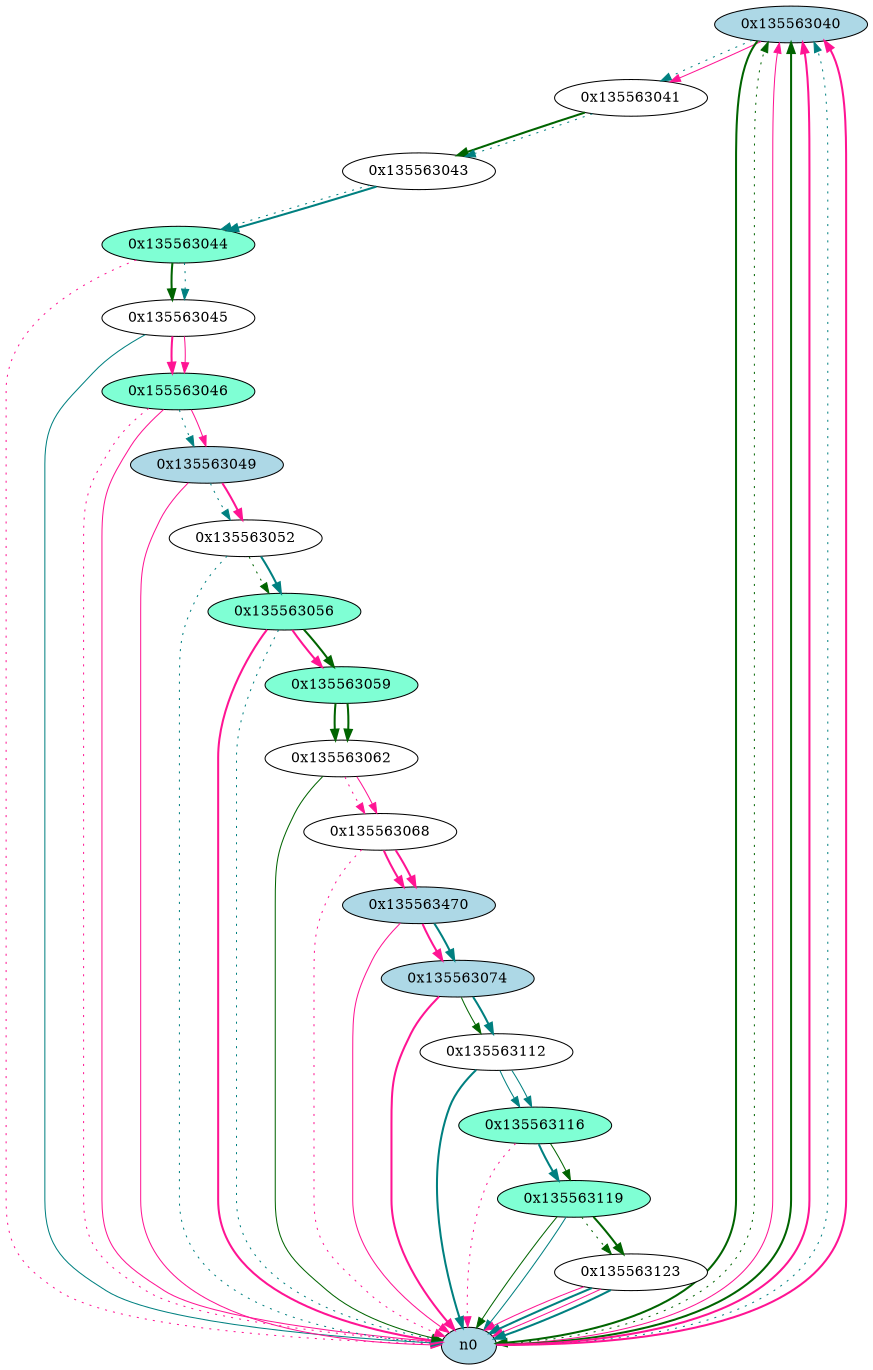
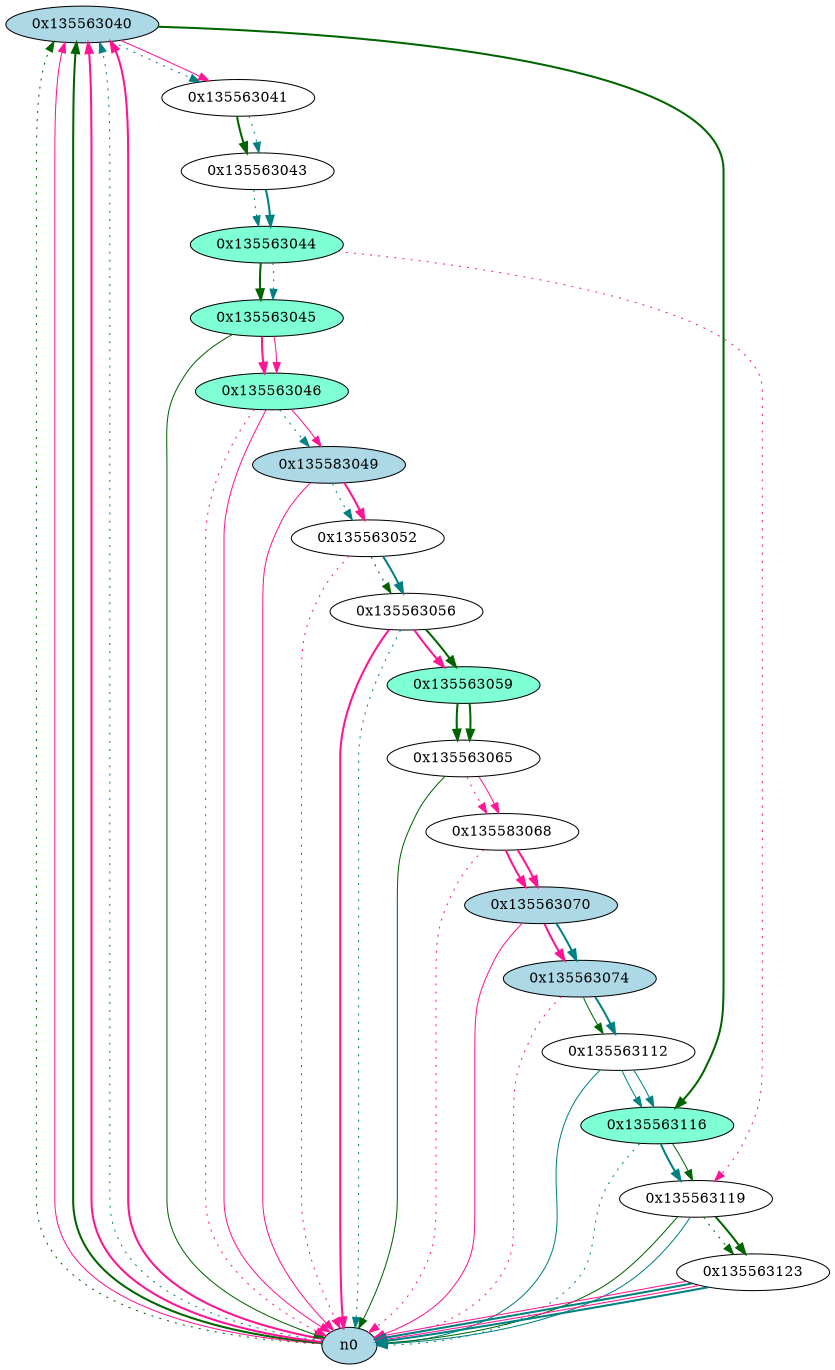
node "0x135563045": fillcolor white -> aquamarine
node "0x155563046": label "0x155563046" -> "0x135563046"
node "0x135563049": label "0x135563049" -> "0x135583049"
node "0x135563056": fillcolor aquamarine -> white
node "0x135563062": label "0x135563062" -> "0x135563065"
edge "0x135563040" -> "n0": now "0x135563040" -> "0x135563116"
node "0x135563068": label "0x135563068" -> "0x135583068"
node "0x135563470": label "0x135563470" -> "0x135563070"
edge "0x135563044" -> "n0": now "0x135563044" -> "0x135563119"
edge "0x135563045" -> "n0": color teal -> darkgreen
edge "0x135563052" -> "n0": color teal -> deeppink
edge "0x135563074" -> "n0": style bold -> dotted
edge "0x135563112" -> "n0": style bold -> solid
node "0x135563119": fillcolor aquamarine -> white
edge "0x135563116" -> "n0": color deeppink -> teal
